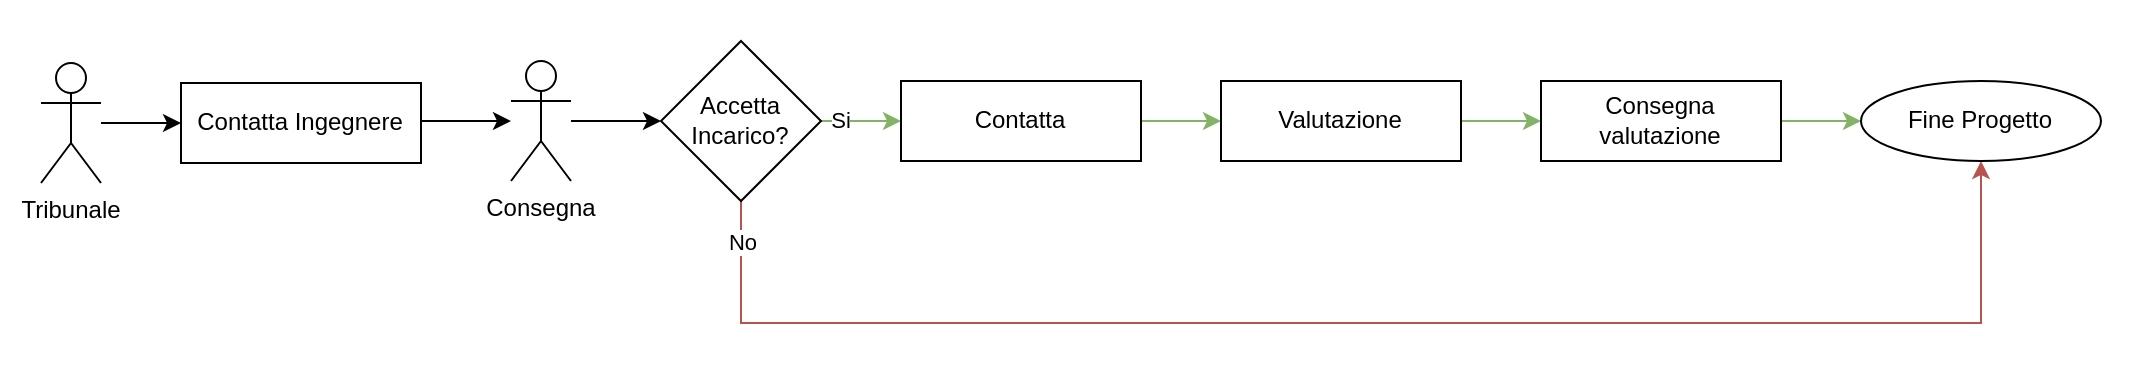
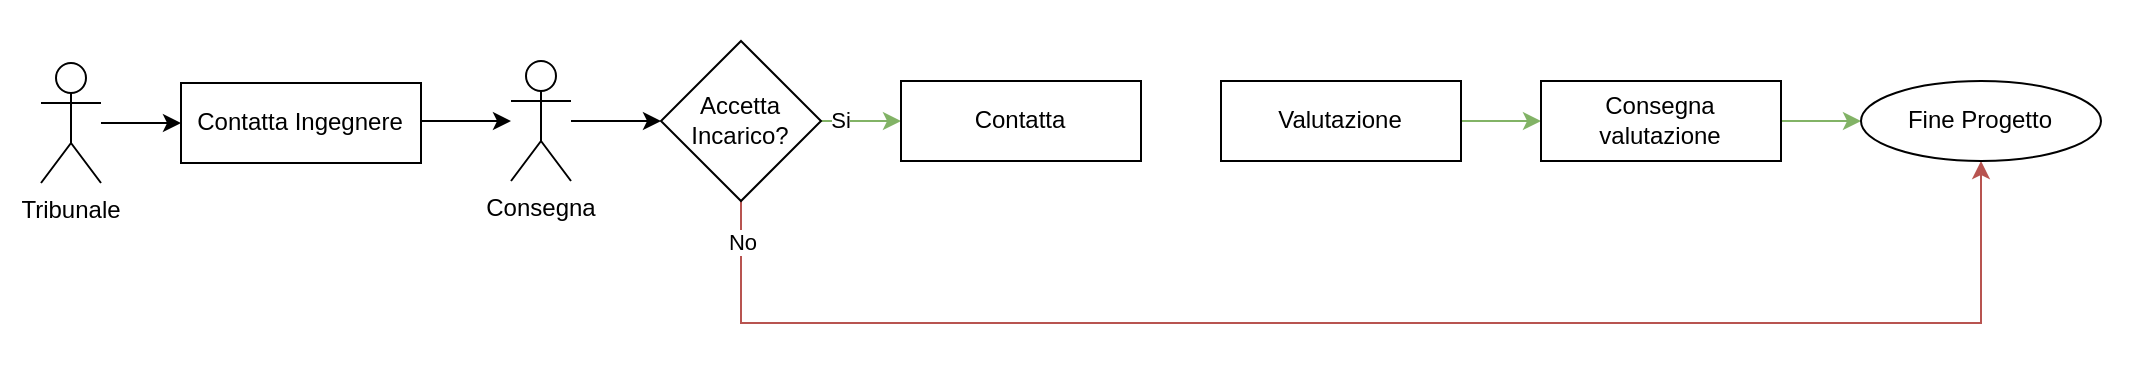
edge "Contatta" -> "Valutazione": removed
